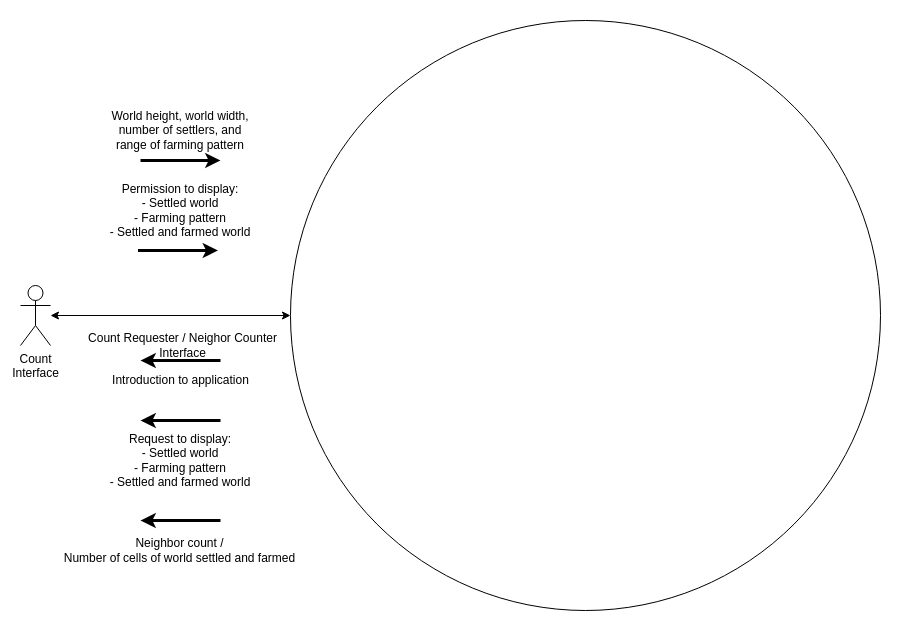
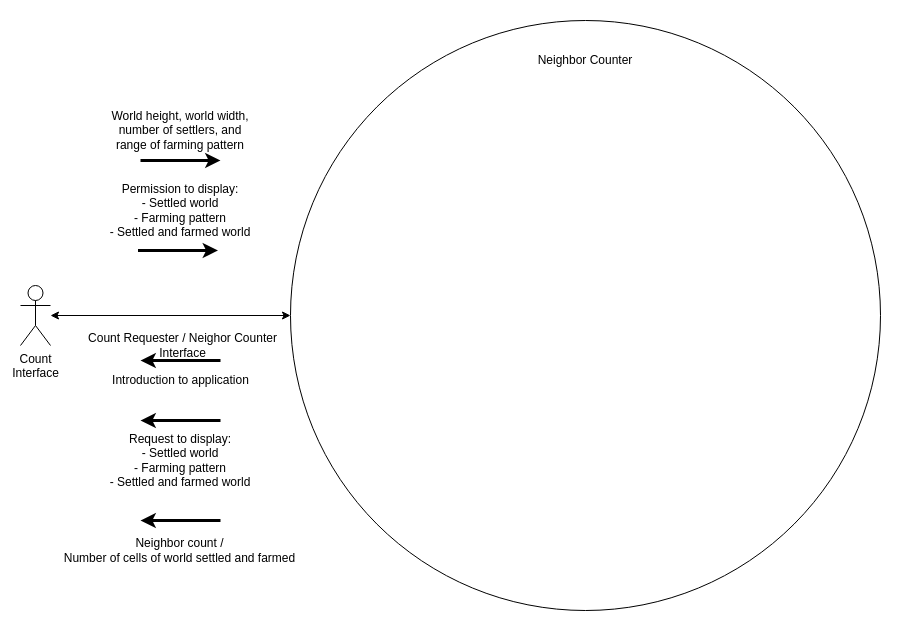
node "Neighbor Counter": added
